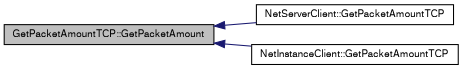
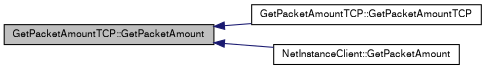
node "NetServerClient::GetPacketAmountTCP": label "NetServerClient::GetPacketAmountTCP" -> "GetPacketAmountTCP::GetPacketAmountTCP"
node "NetInstanceClient::GetPacketAmountTCP": label "NetInstanceClient::GetPacketAmountTCP" -> "NetInstanceClient::GetPacketAmount"
